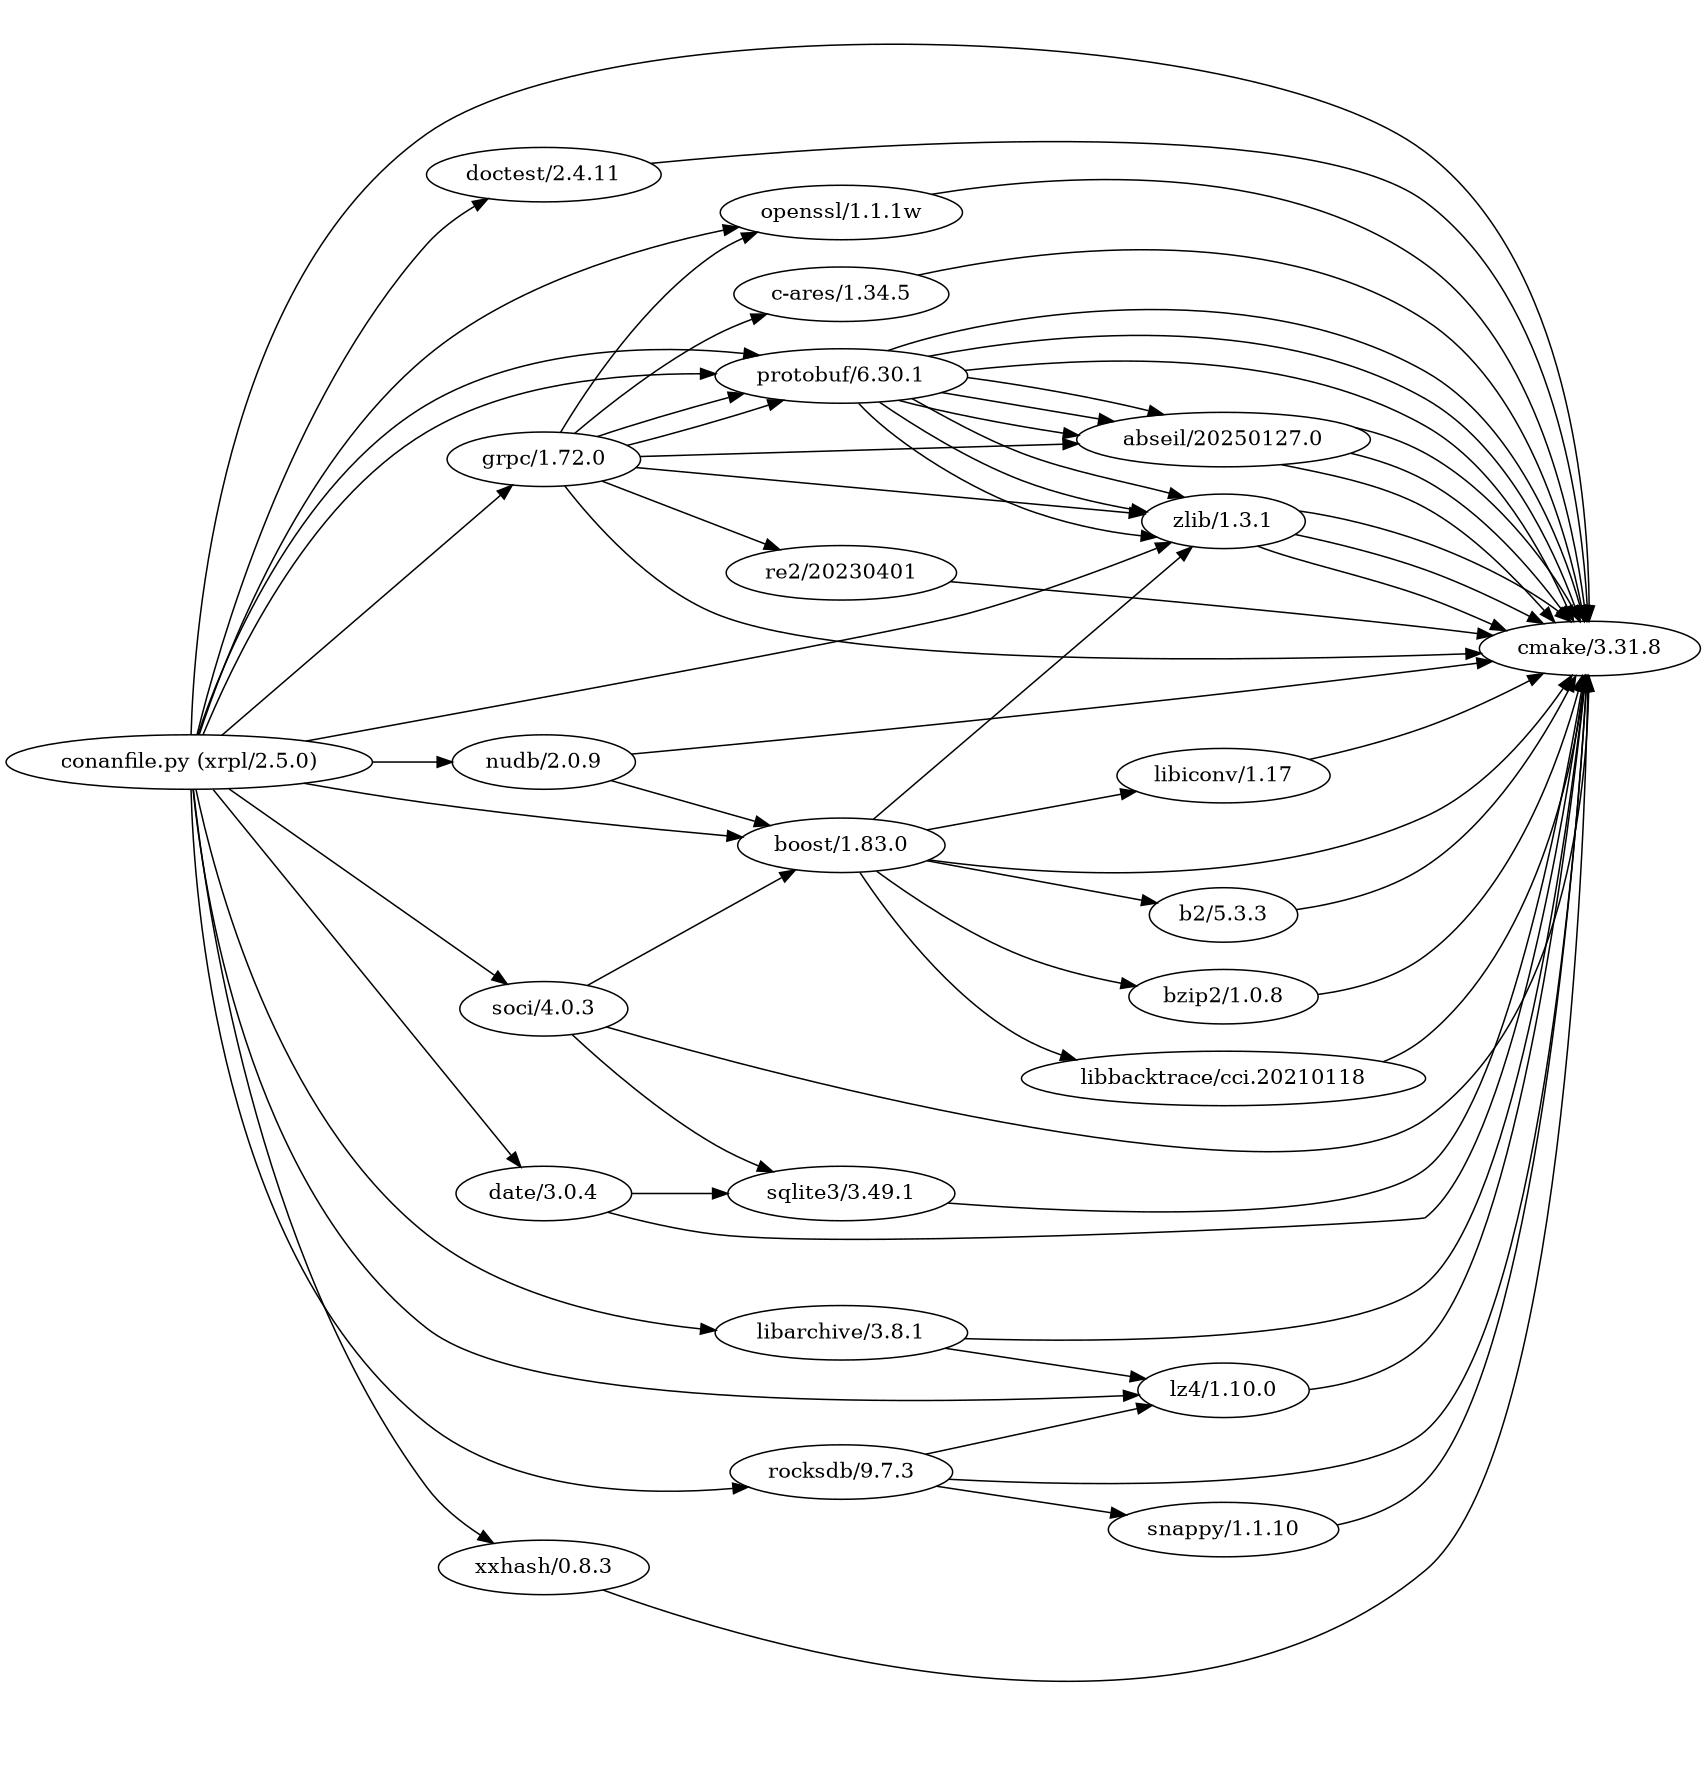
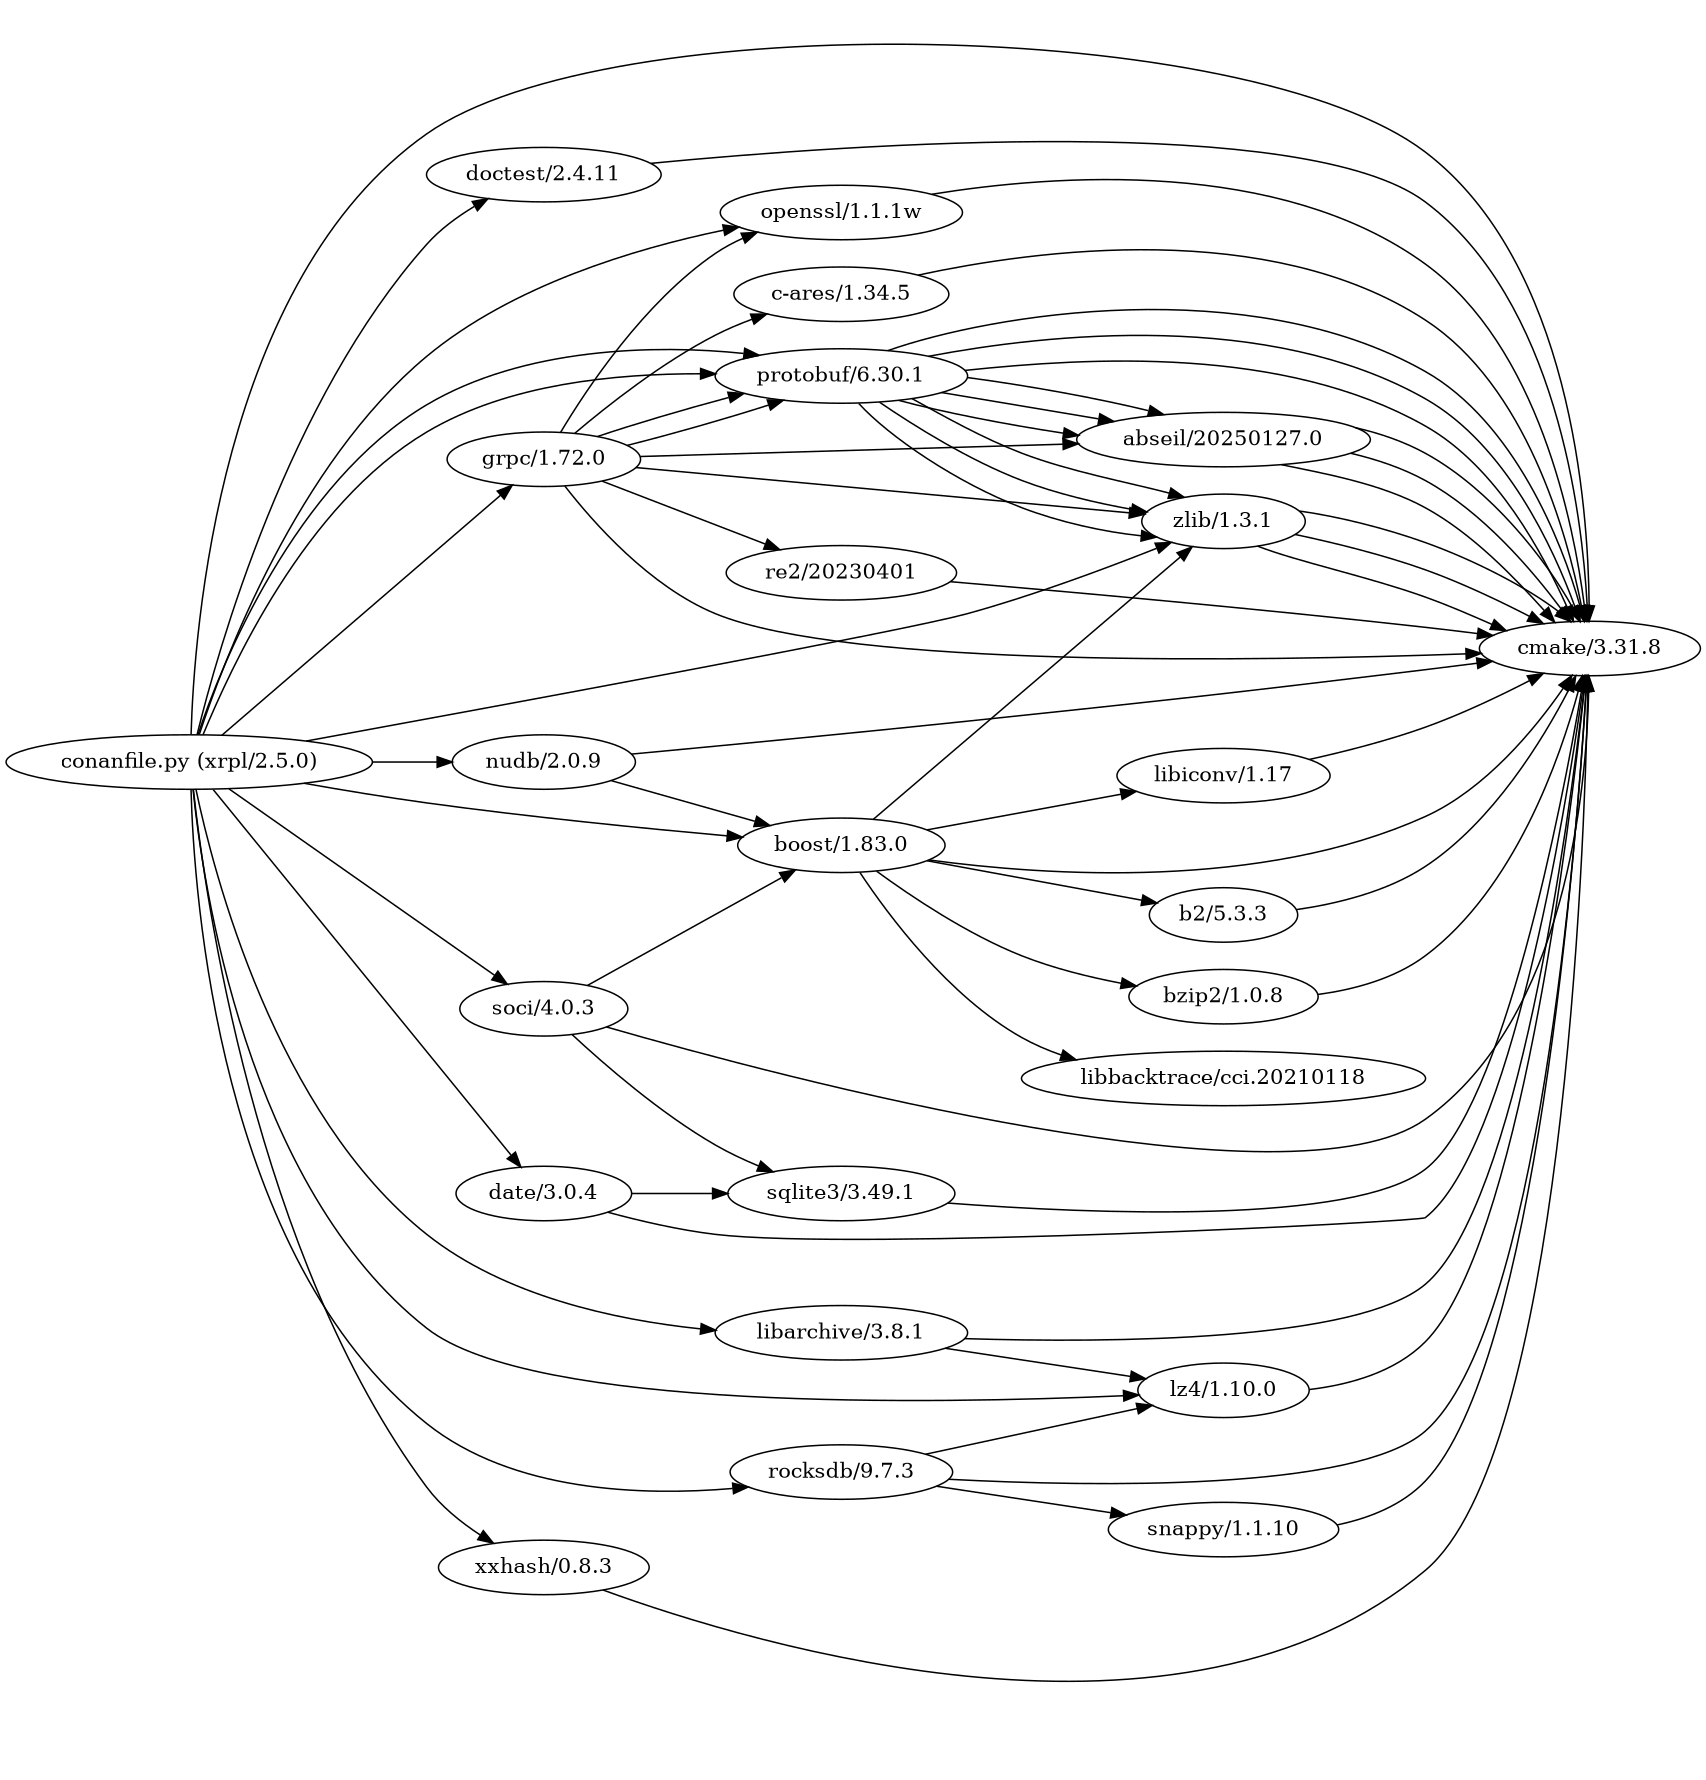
edge "libbacktrace/cci.20210118" -> "cmake/3.31.8": removed
